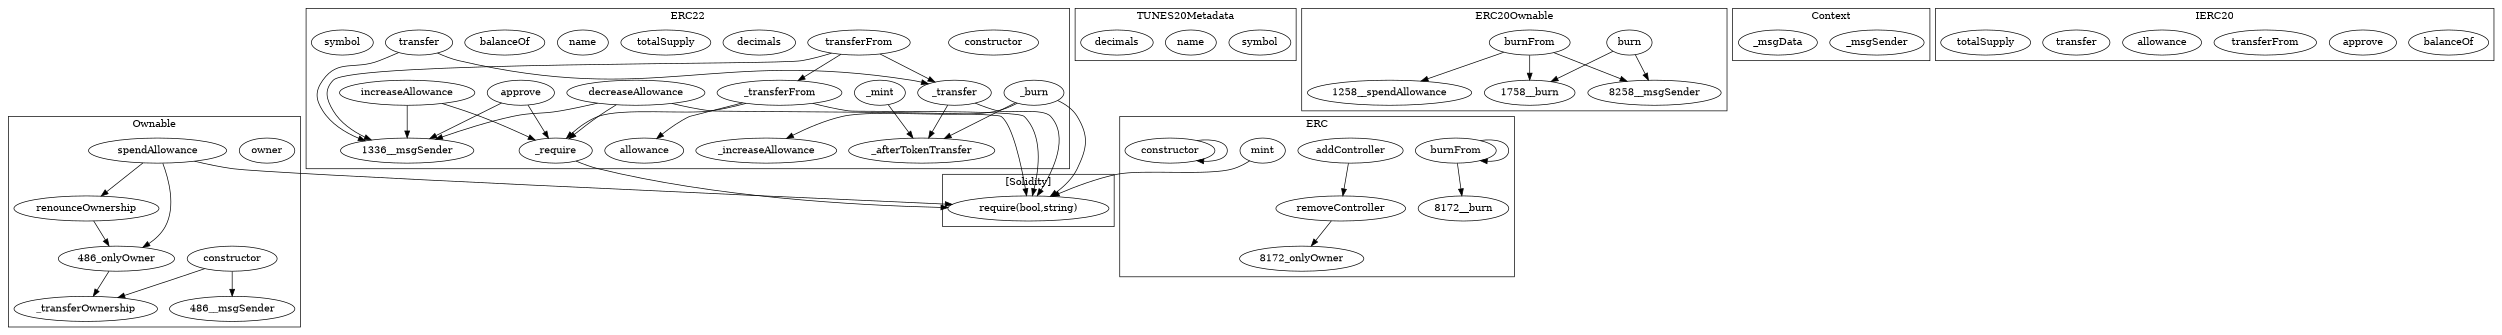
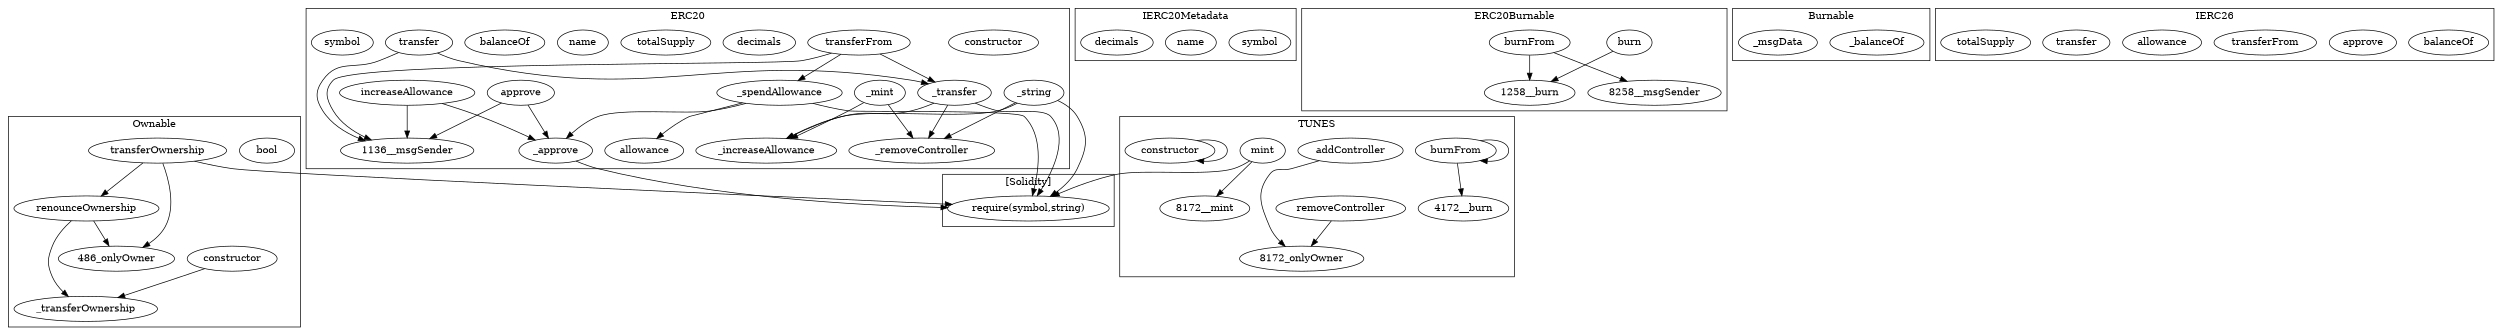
cluster "ERC22": label "ERC22" -> "ERC20"
cluster "TUNES20Metadata": label "TUNES20Metadata" -> "IERC20Metadata"
cluster "ERC20Ownable": label "ERC20Ownable" -> "ERC20Burnable"
cluster "Context": label "Context" -> "Burnable"
cluster "IERC20": label "IERC20" -> "IERC26"
node "_msgSender": label "_msgSender" -> "_balanceOf"
edge "burn" -> "8258__msgSender": removed
node "decreaseAllowance": removed
node "_transferFrom": label "_transferFrom" -> "_spendAllowance"
node "_burn": label "_burn" -> "_string"
node "1258__spendAllowance": removed
node "1758__burn": label "1758__burn" -> "1258__burn"
edge "_transfer" -> "_increaseAllowance": added
edge "_mint" -> "_increaseAllowance": added
cluster "ERC": label "ERC" -> "TUNES"
node "spendAllowance": label "spendAllowance" -> "transferOwnership"
node "owner": label "owner" -> "bool"
node "1336__msgSender": label "1336__msgSender" -> "1136__msgSender"
node "_require": label "_require" -> "_approve"
node "_afterTokenTransfer": label "_afterTokenTransfer" -> "_removeController"
edge "addController" -> "removeController": now "addController" -> "8172_onlyOwner"
node "require(bool,string)": label "require(bool,string)" -> "require(symbol,string)"
node "8172__mint": added
node "8172__burn": label "8172__burn" -> "4172__burn"
edge "486_onlyOwner" -> "_transferOwnership": now "renounceOwnership" -> "_transferOwnership"
node "486__msgSender": removed
